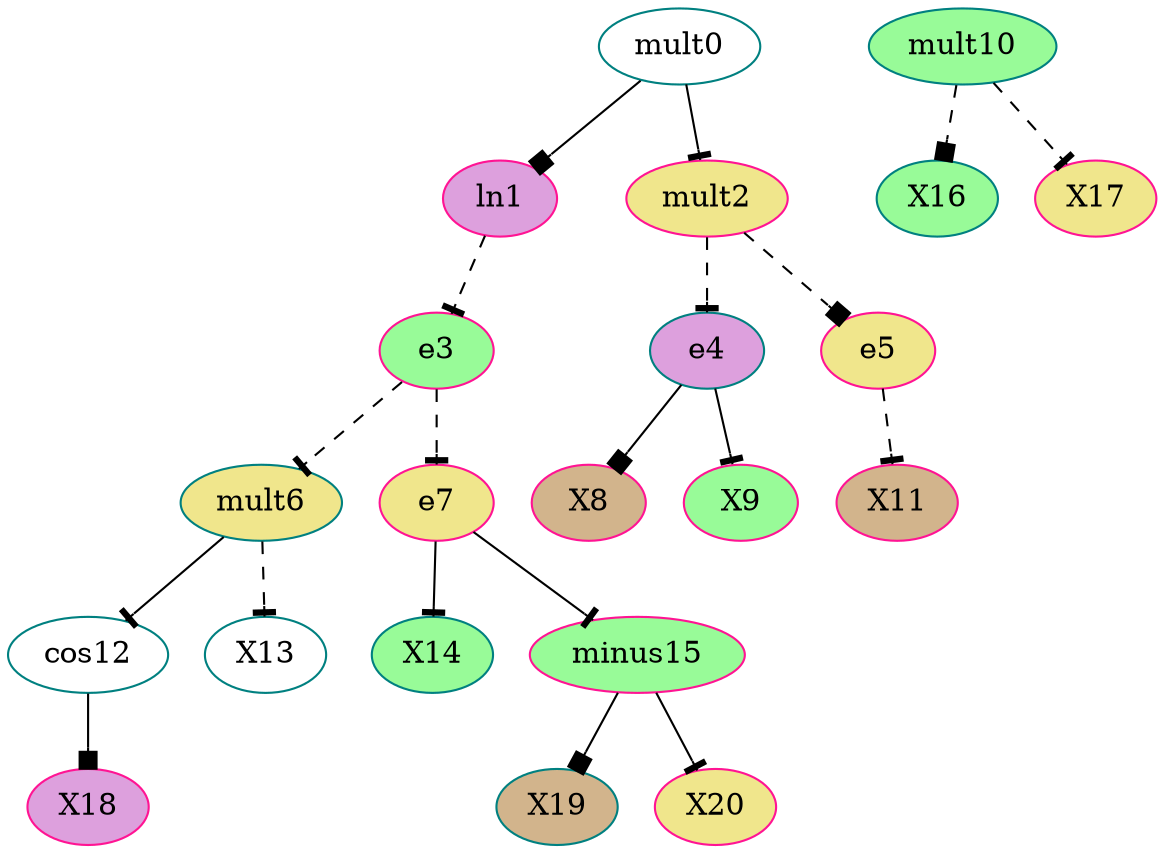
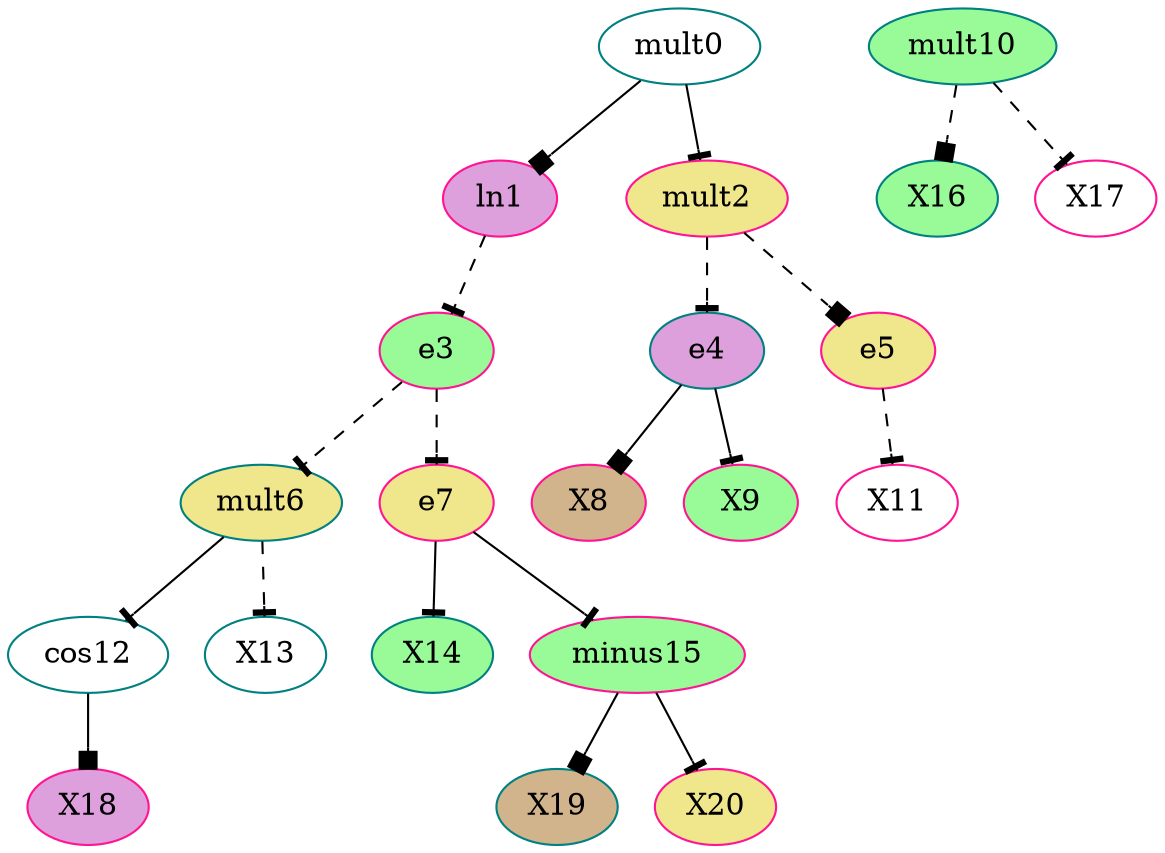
node "X17": fillcolor khaki -> white
node "X11": fillcolor tan -> white
